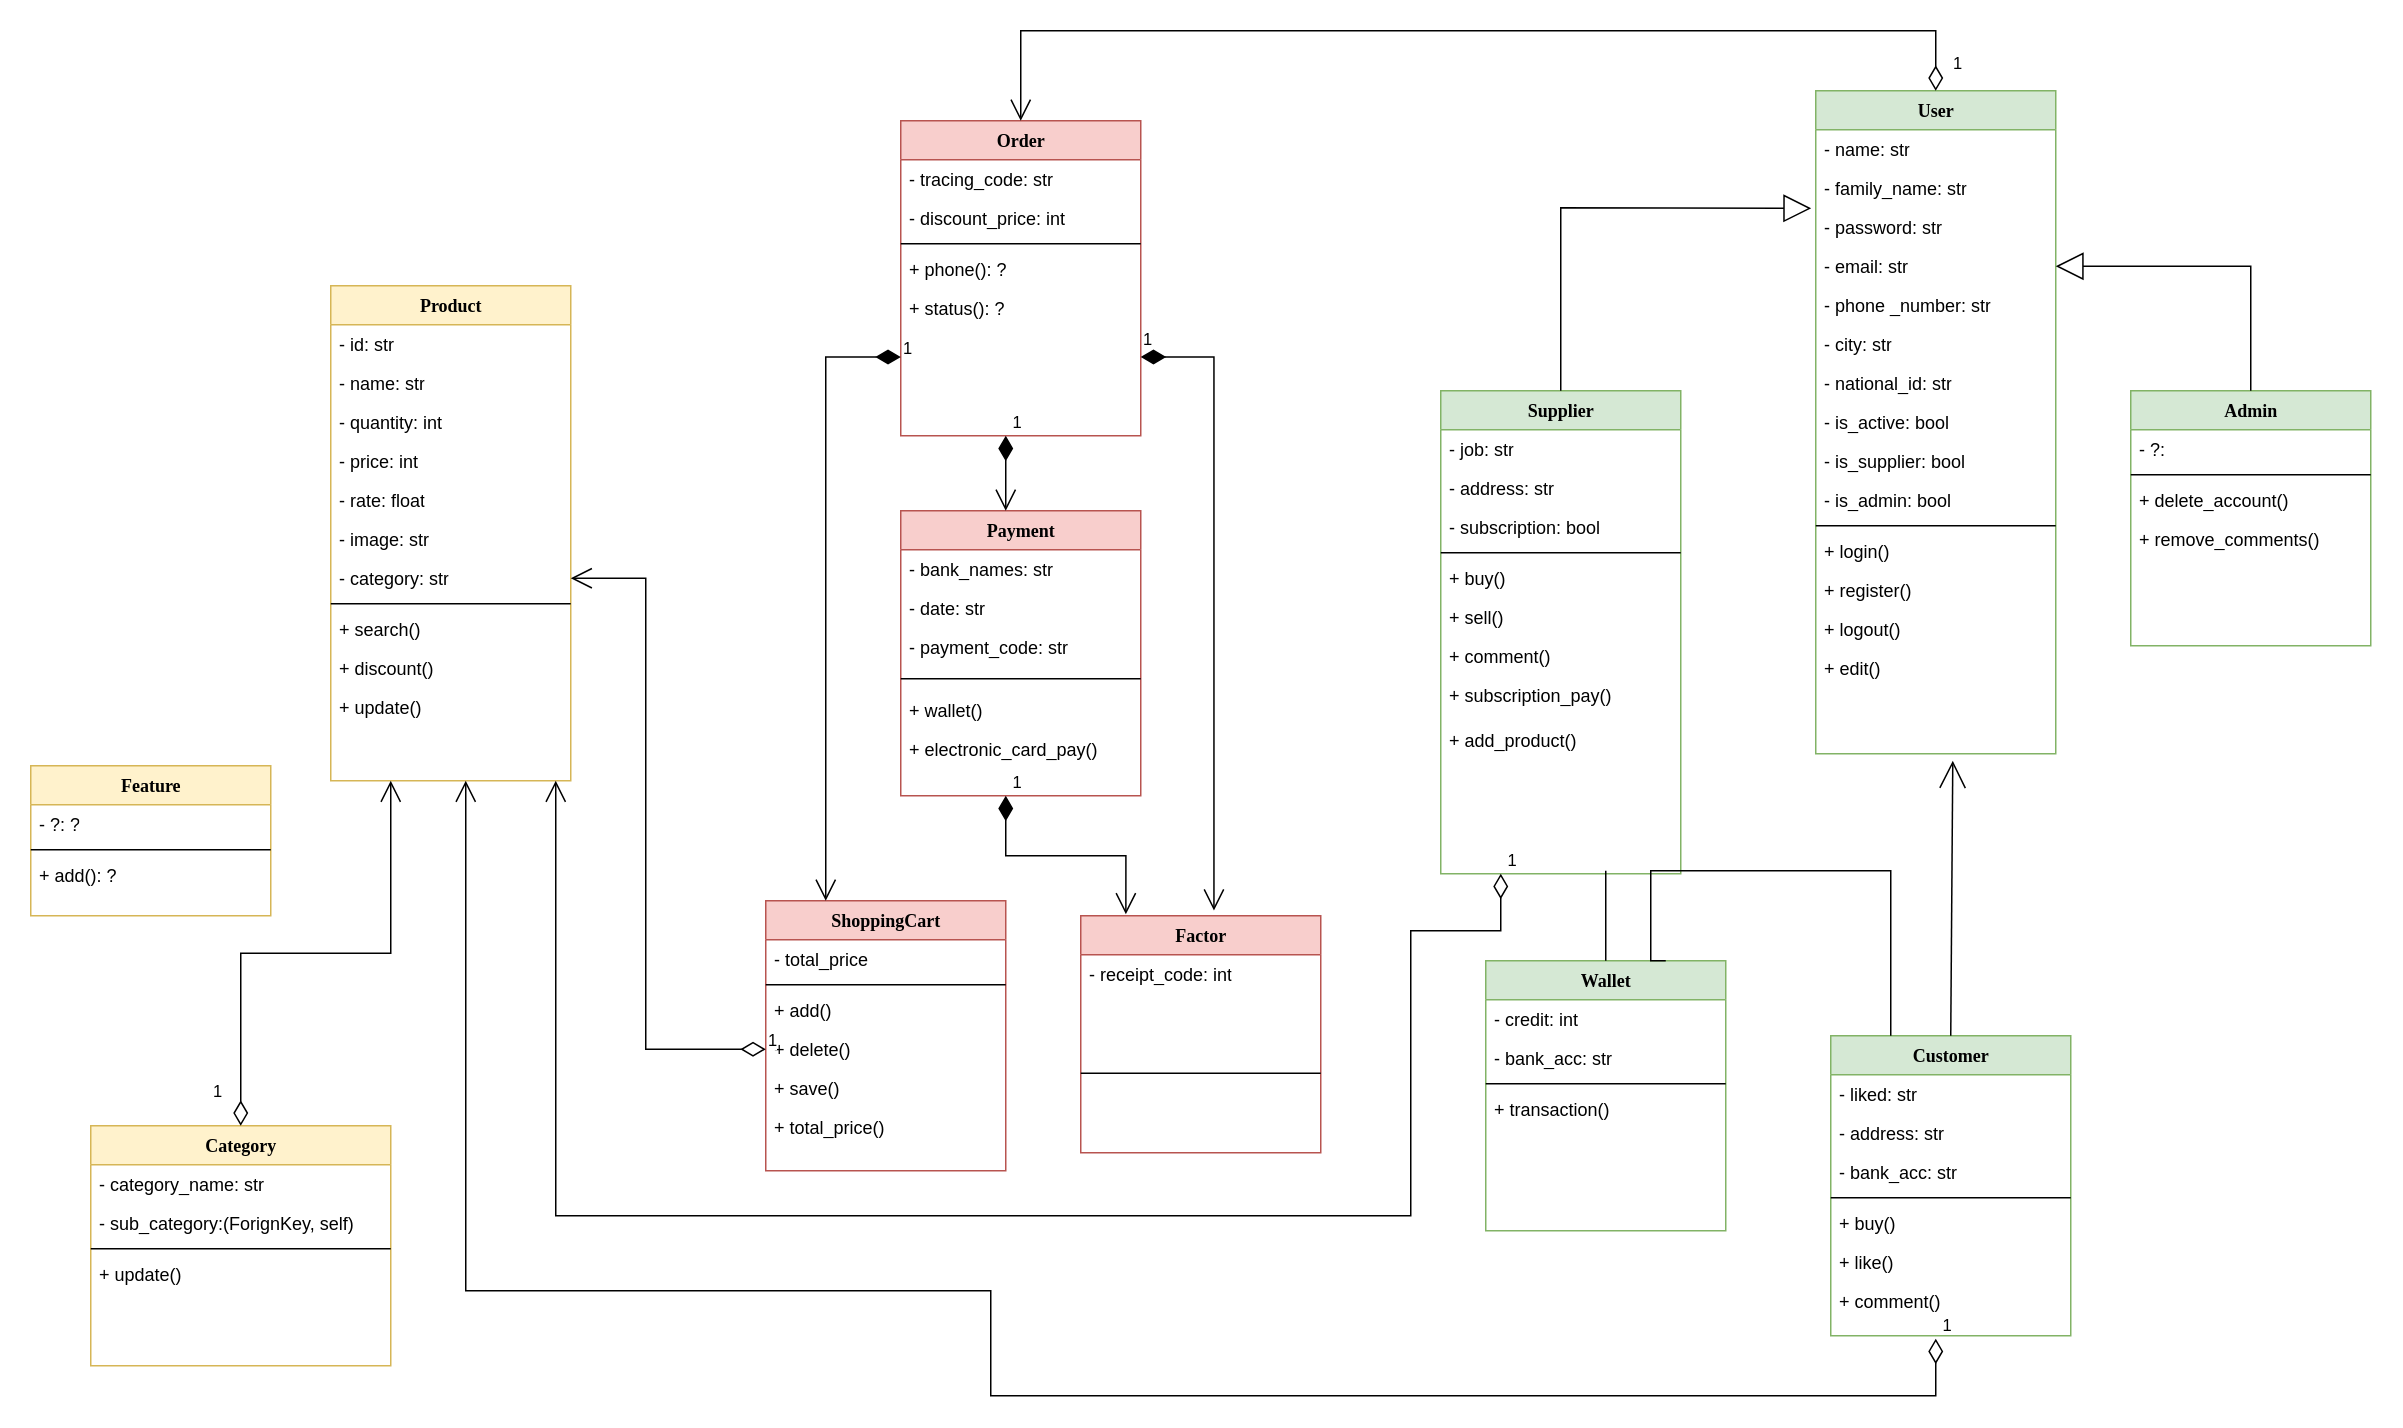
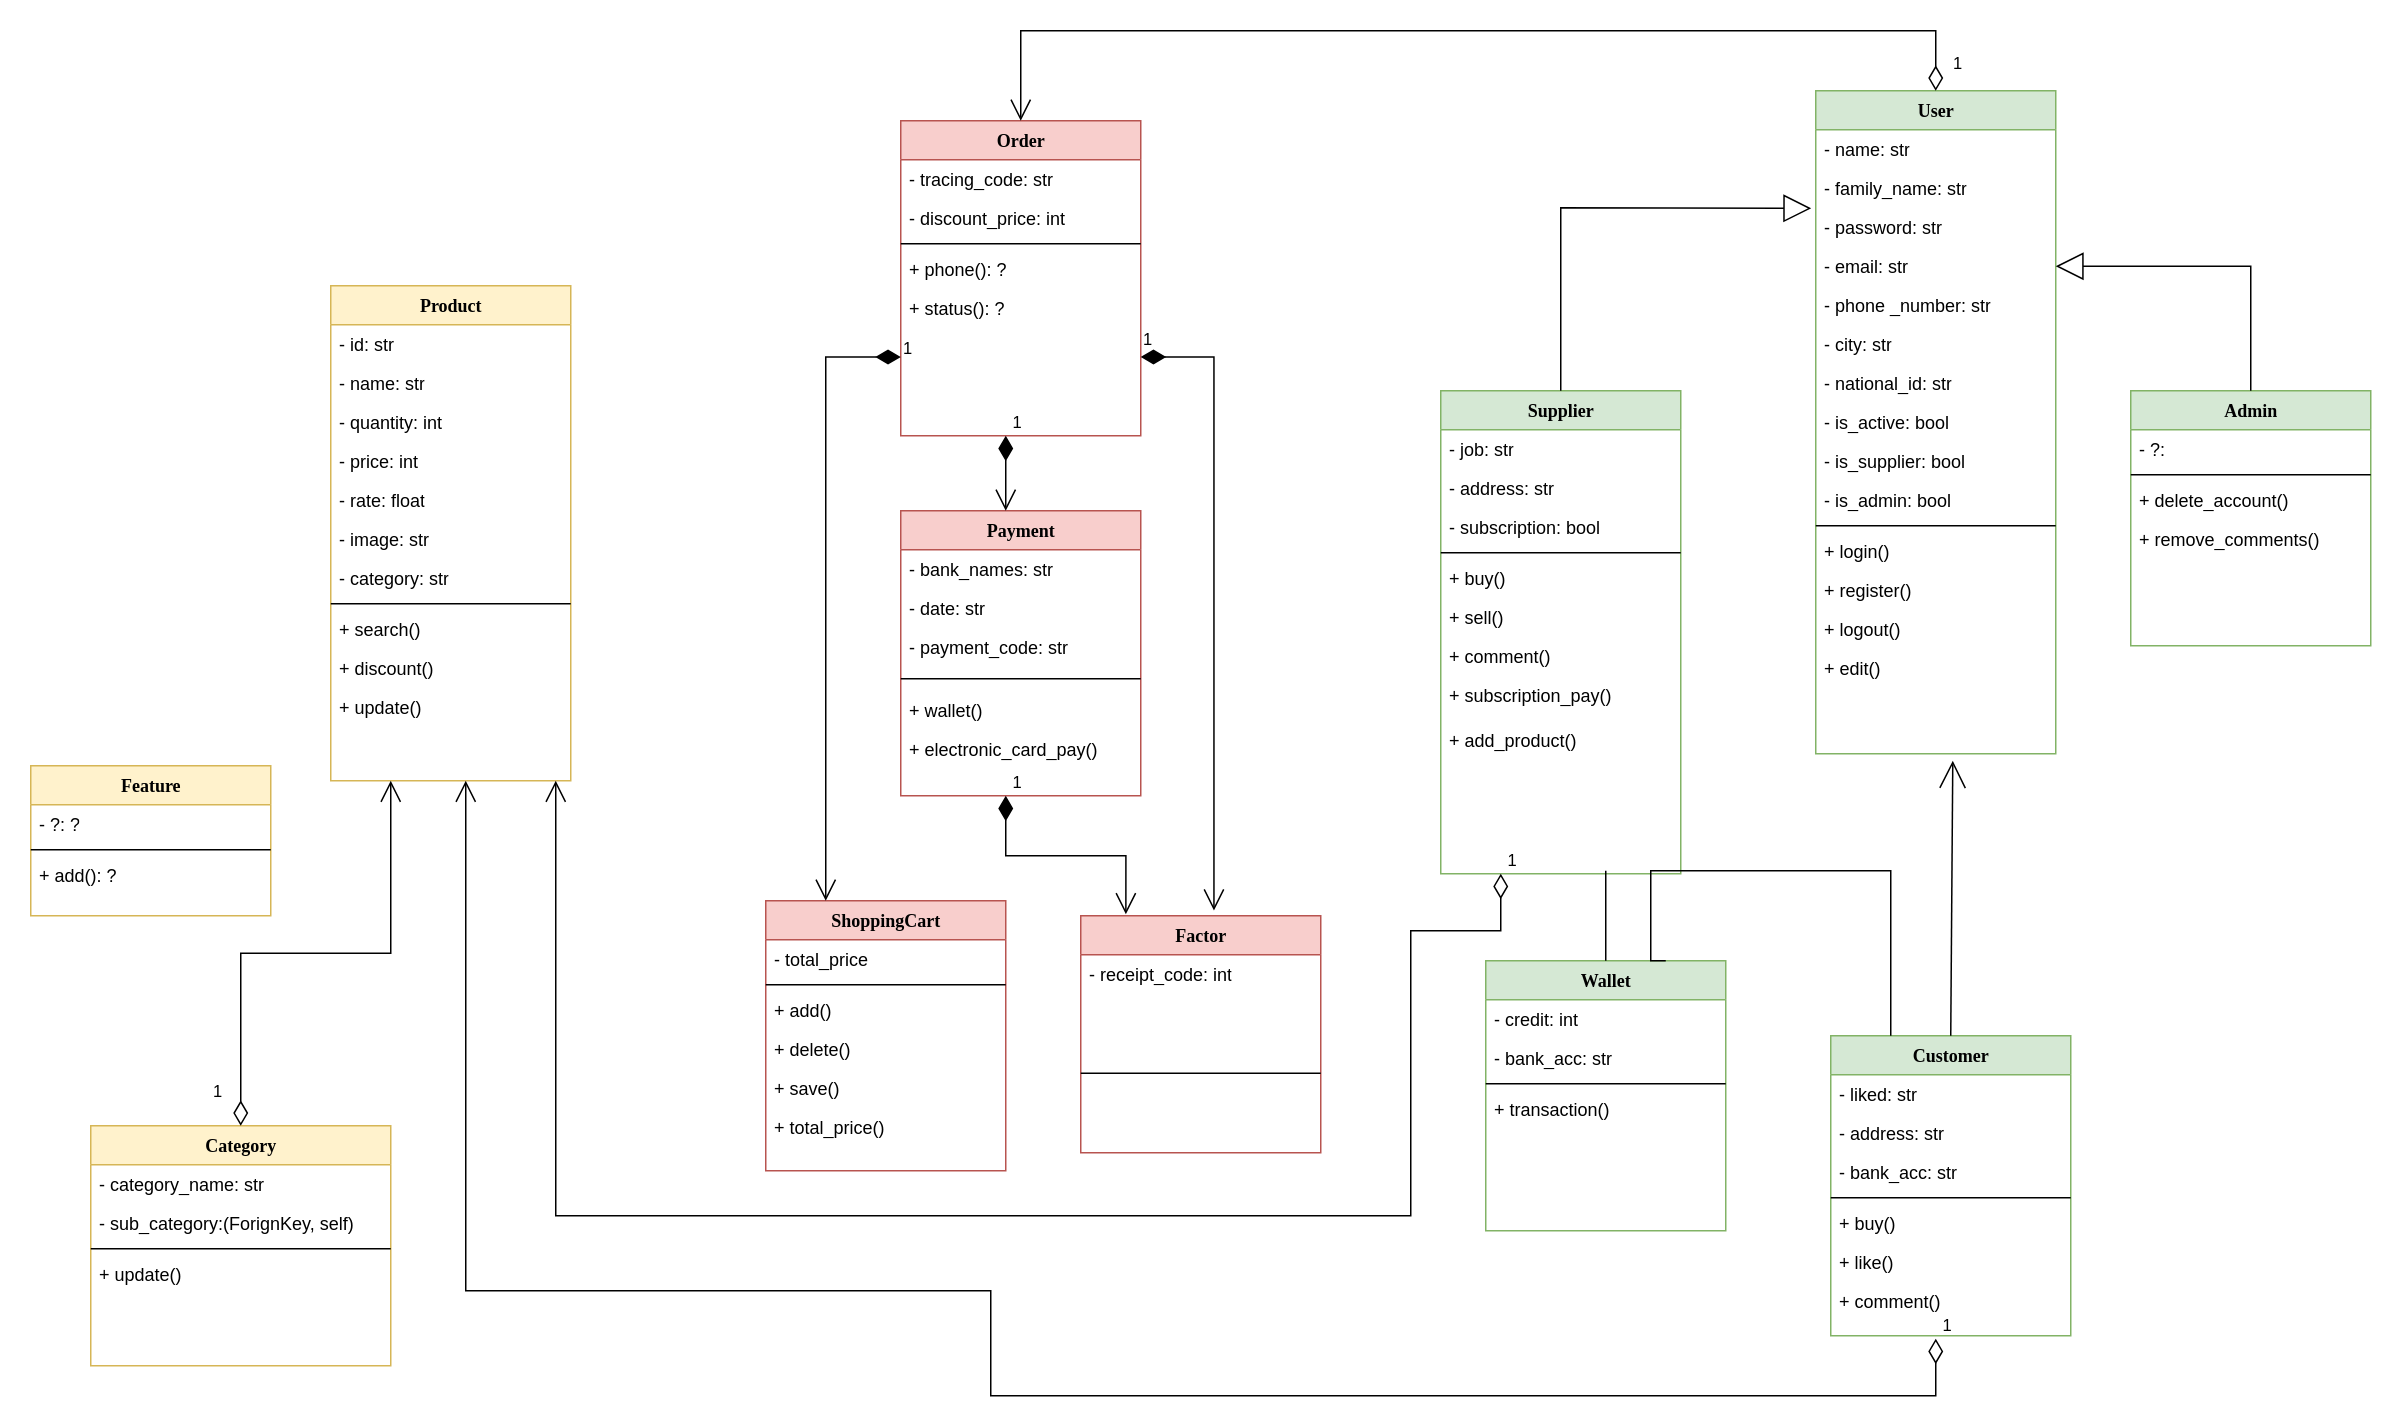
edge "- category: str" -- "+ delete()": removed, label "1"
